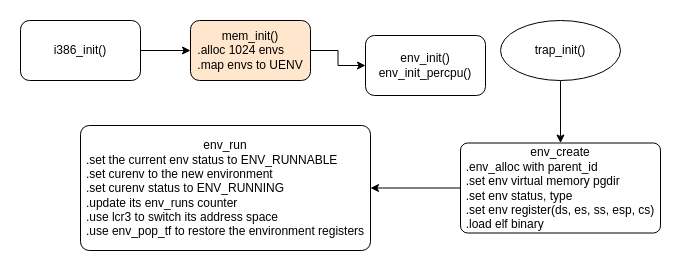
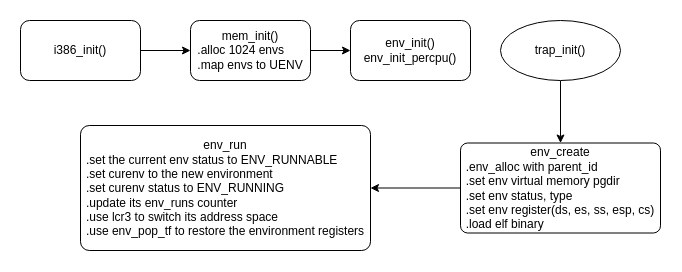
node "mem_init() .alloc 1024 envs .map envs to UENV": fillcolor #ffe6cc -> #ffffff
node "env_init() env_init_percpu()": moved (426, 66) -> (411, 51)
